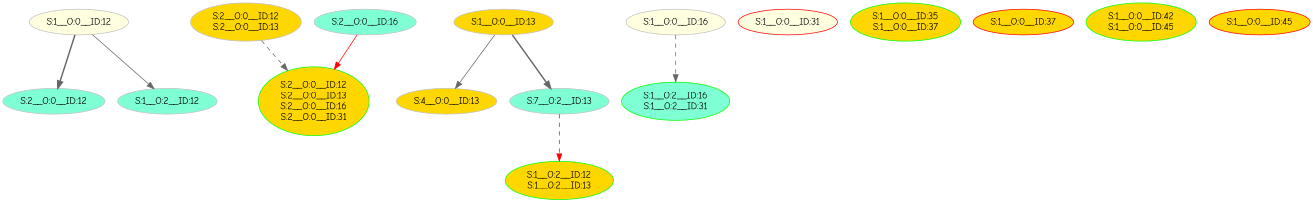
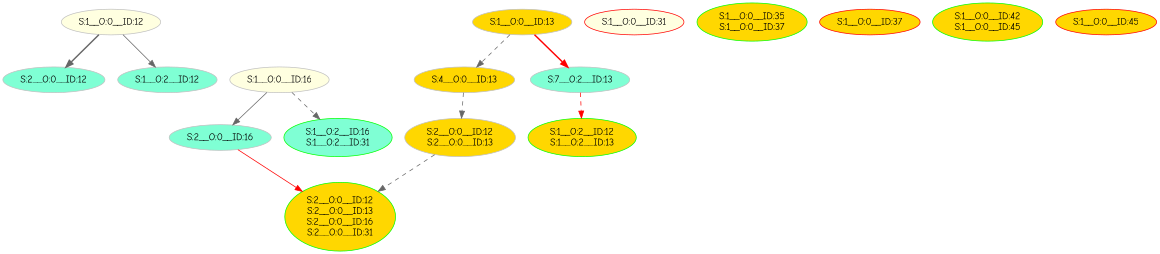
edge "S:1__O:0__ID:13" -> "S:4__O:0__ID:13": style solid -> dashed
edge "S:1__O:0__ID:13" -> "S:7__O:2__ID:13": color gray40 -> red
edge "S:4__O:0__ID:13" -> "S:2__O:0__ID:12 S:2__O:0__ID:13": added
edge "S:1__O:0__ID:16" -> "S:2__O:0__ID:16": added
